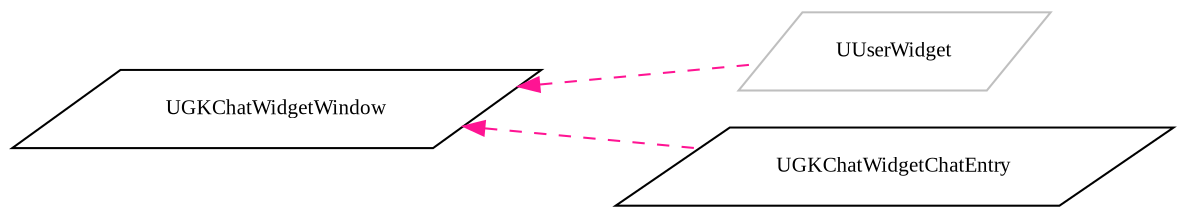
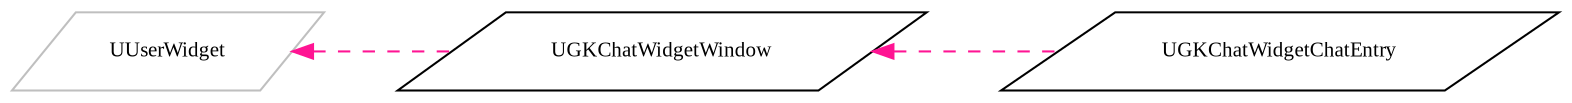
edge "UUserWidget" -> "UGKChatWidgetWindow": reversed
